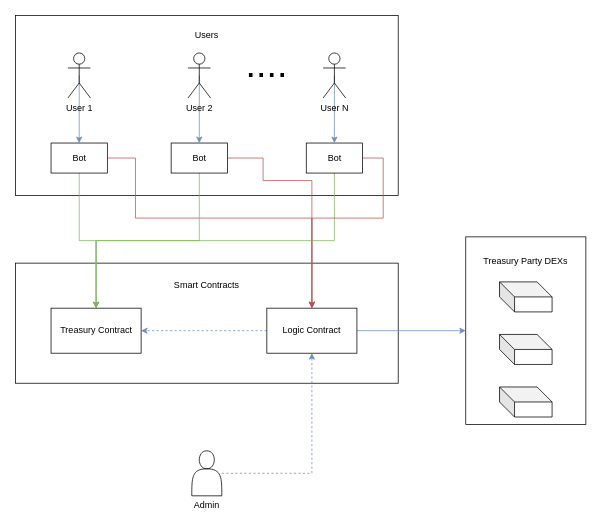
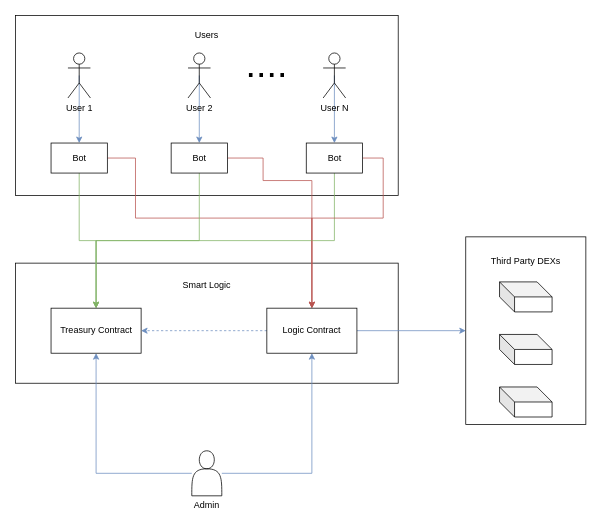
node "Smart Contracts": label "Smart Contracts" -> "Smart Logic"
node "Treasury Party DEXs": label "Treasury Party DEXs" -> "Third Party DEXs"
edge "Admin" -> "Logic Contract": style dashed -> solid
edge "Admin" -> "Treasury Contract": added
